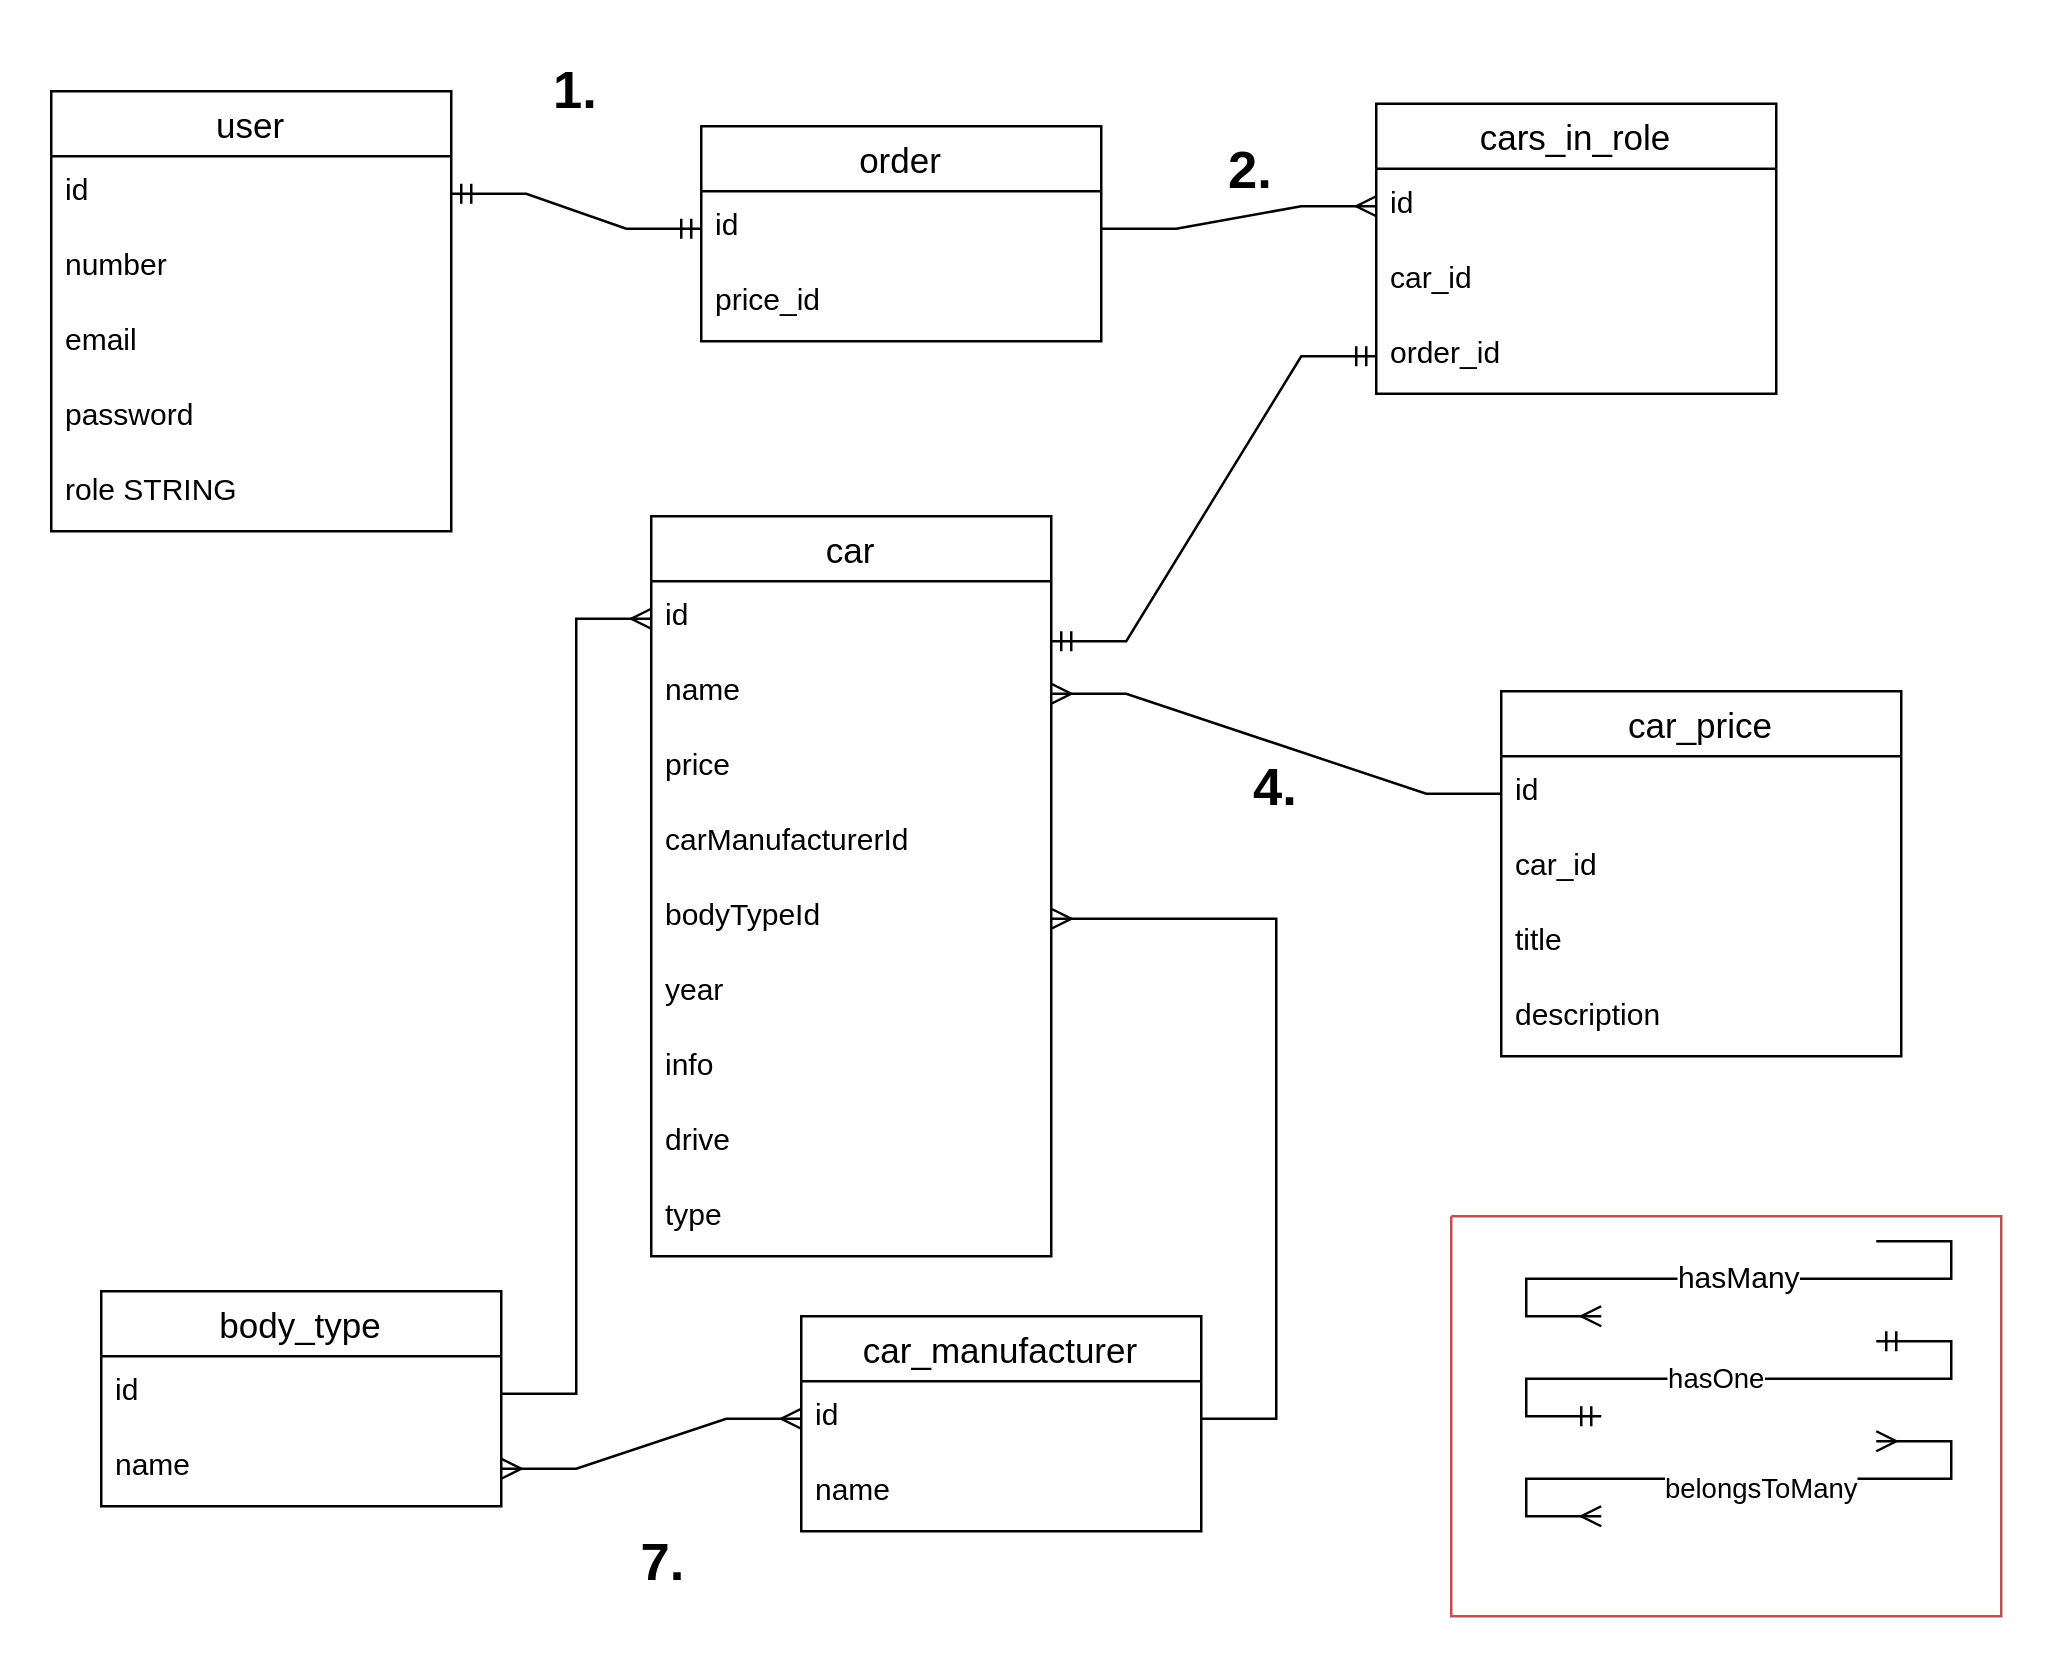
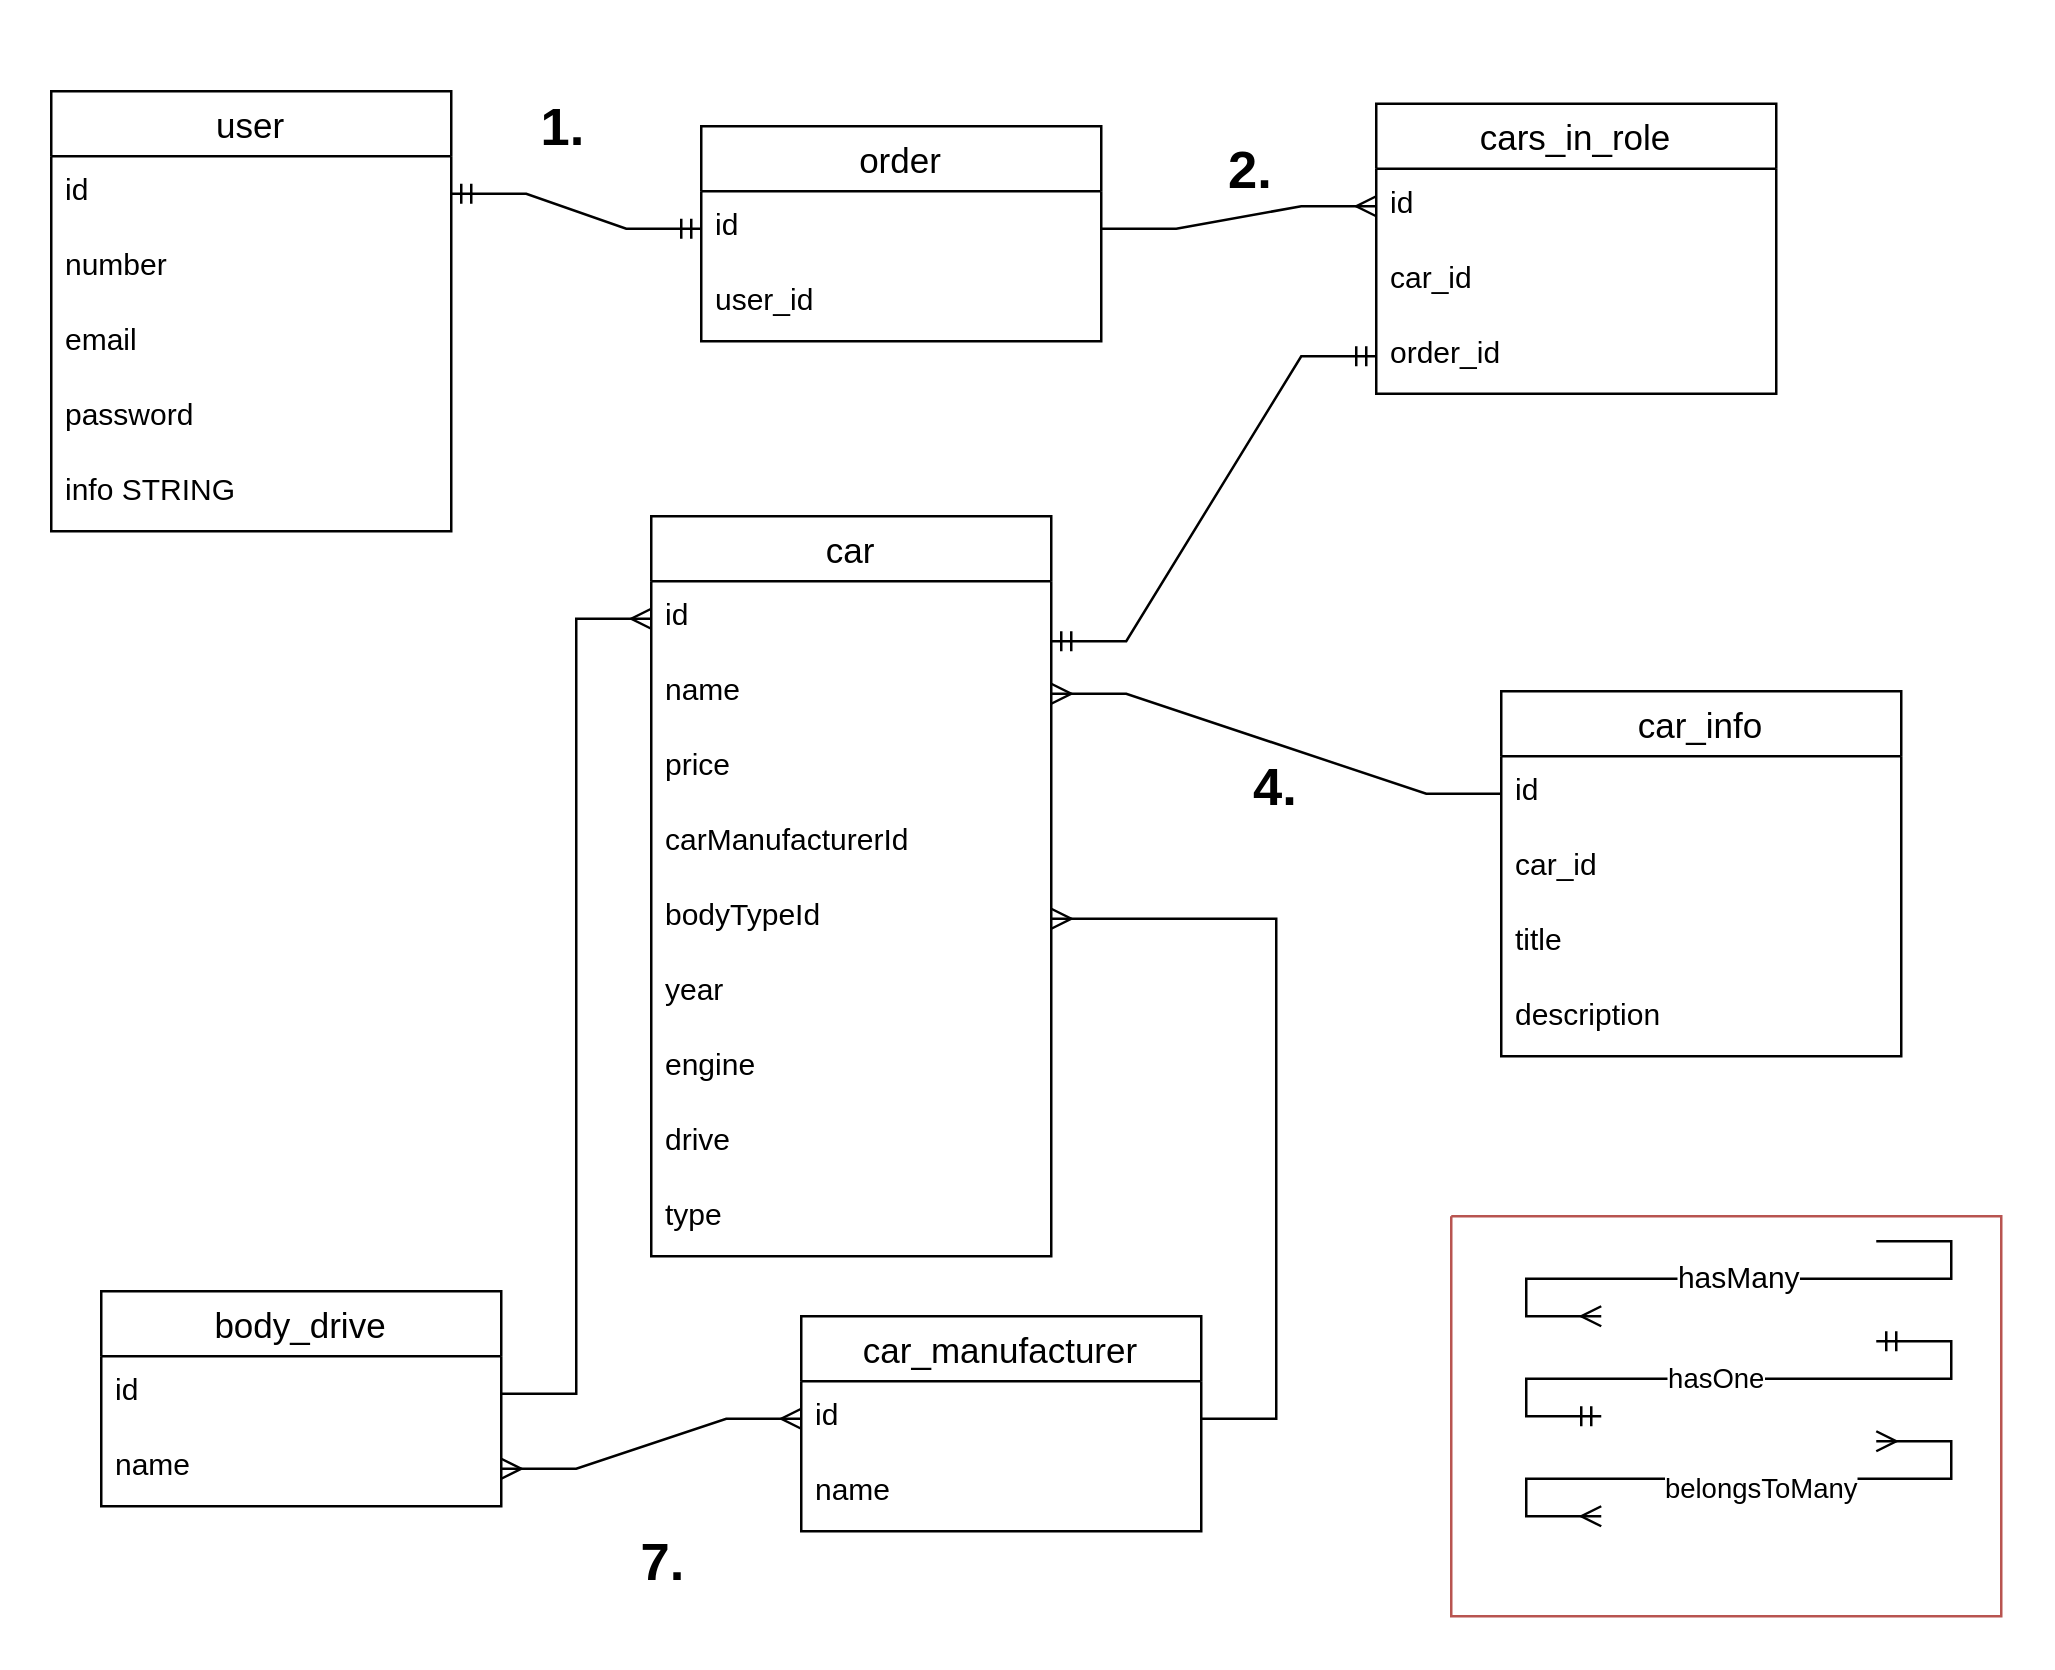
node "1.": moved (576, 89) -> (564, 126)
node "price_id": label "price_id" -> "user_id"
node "role STRING": label "role STRING" -> "info STRING"
node "car_price": label "car_price" -> "car_info"
node "info": label "info" -> "engine"
node "body_type": label "body_type" -> "body_drive"
